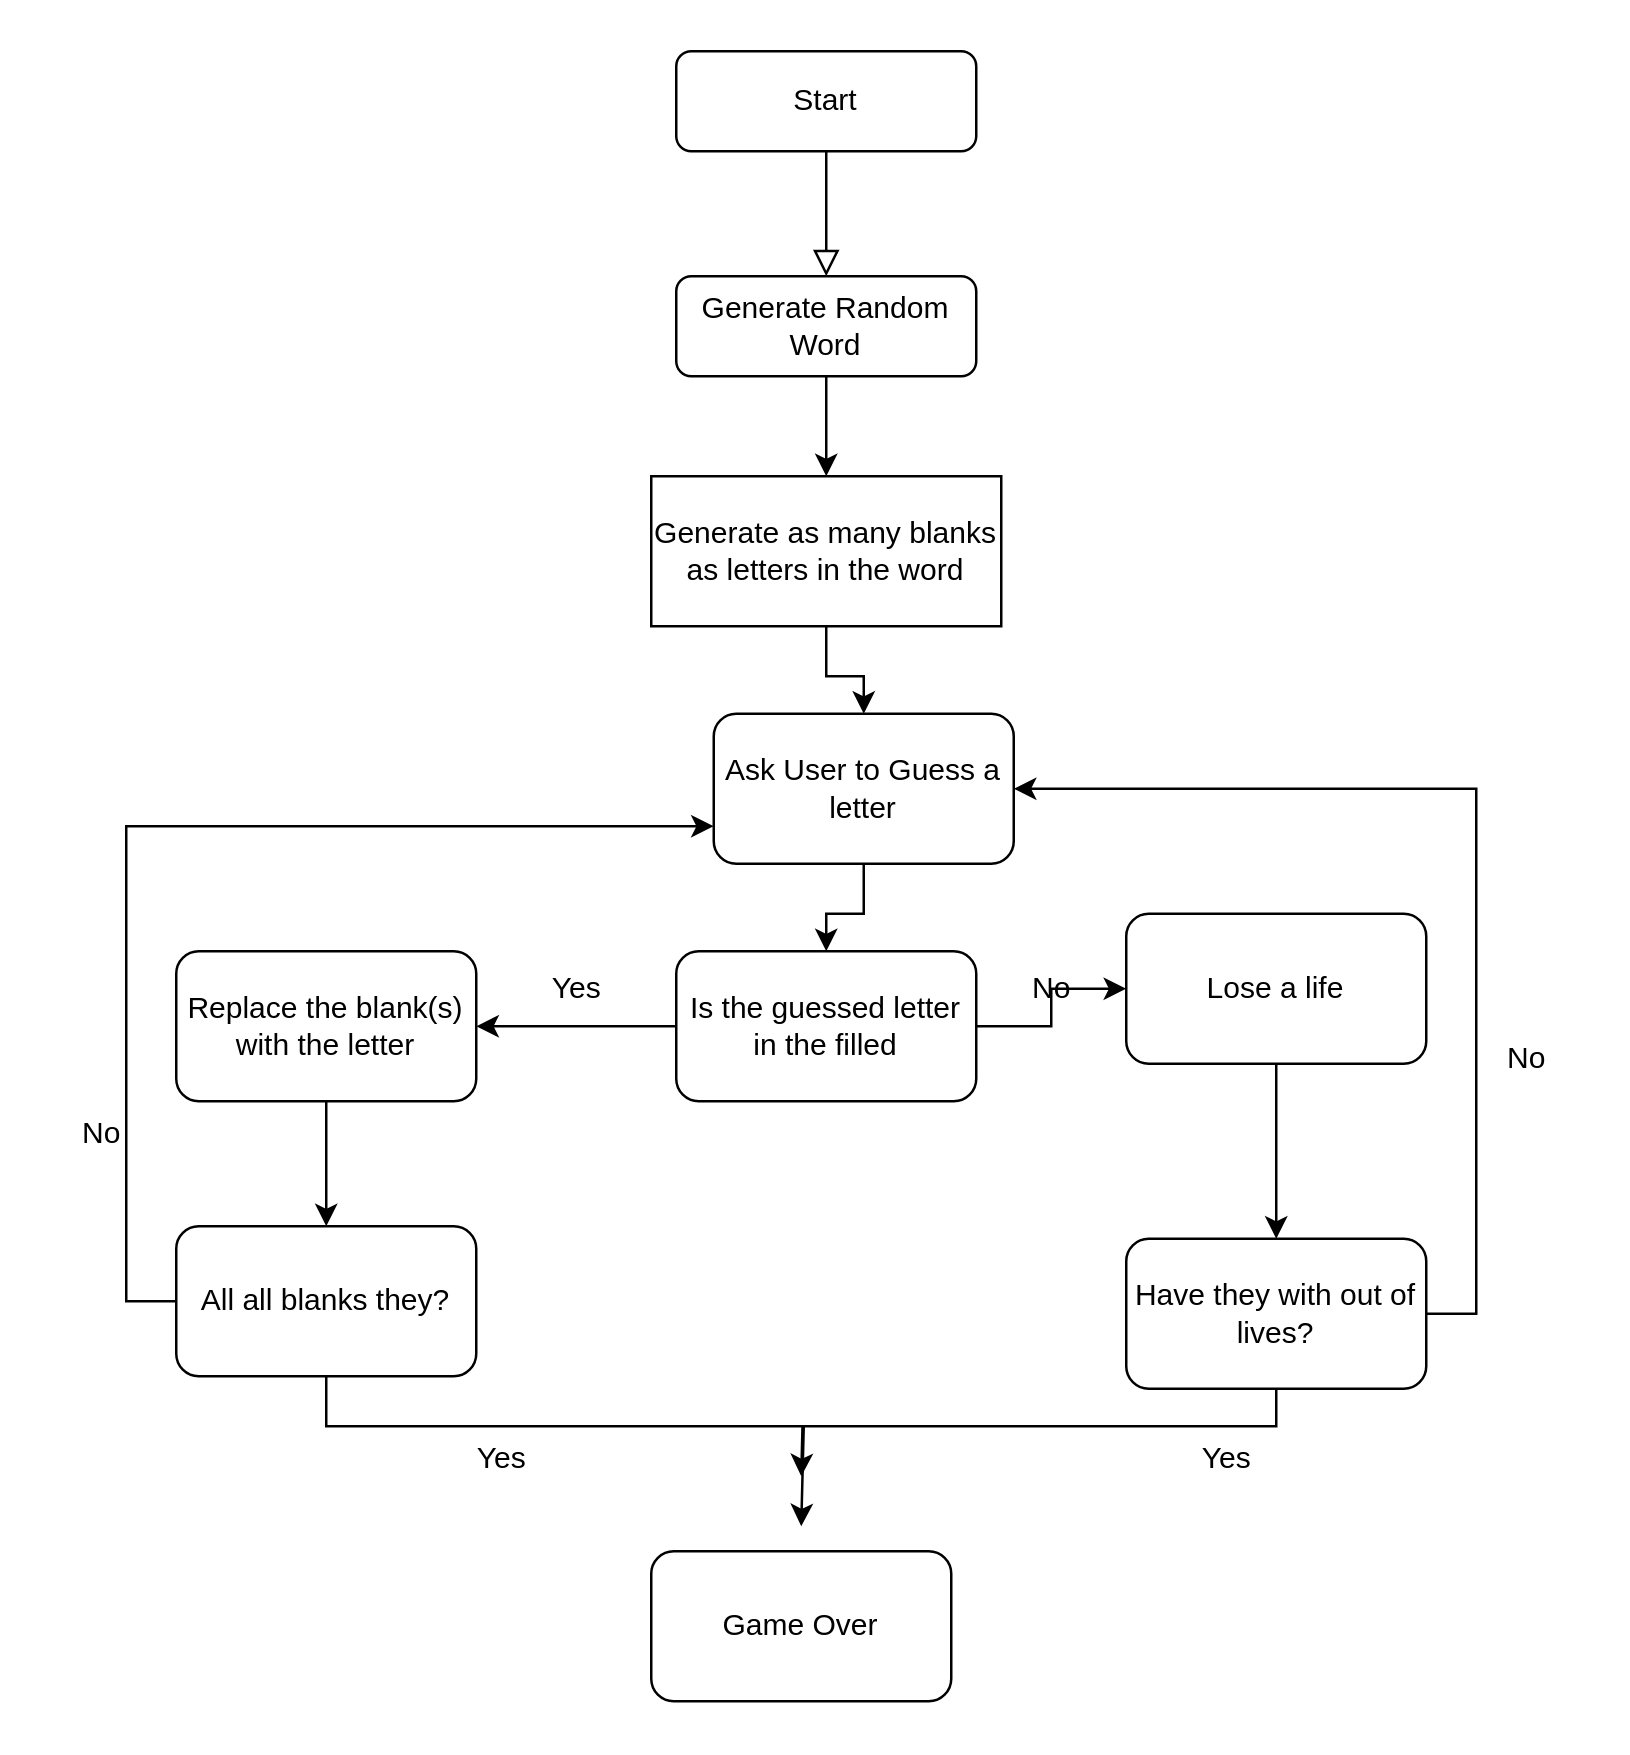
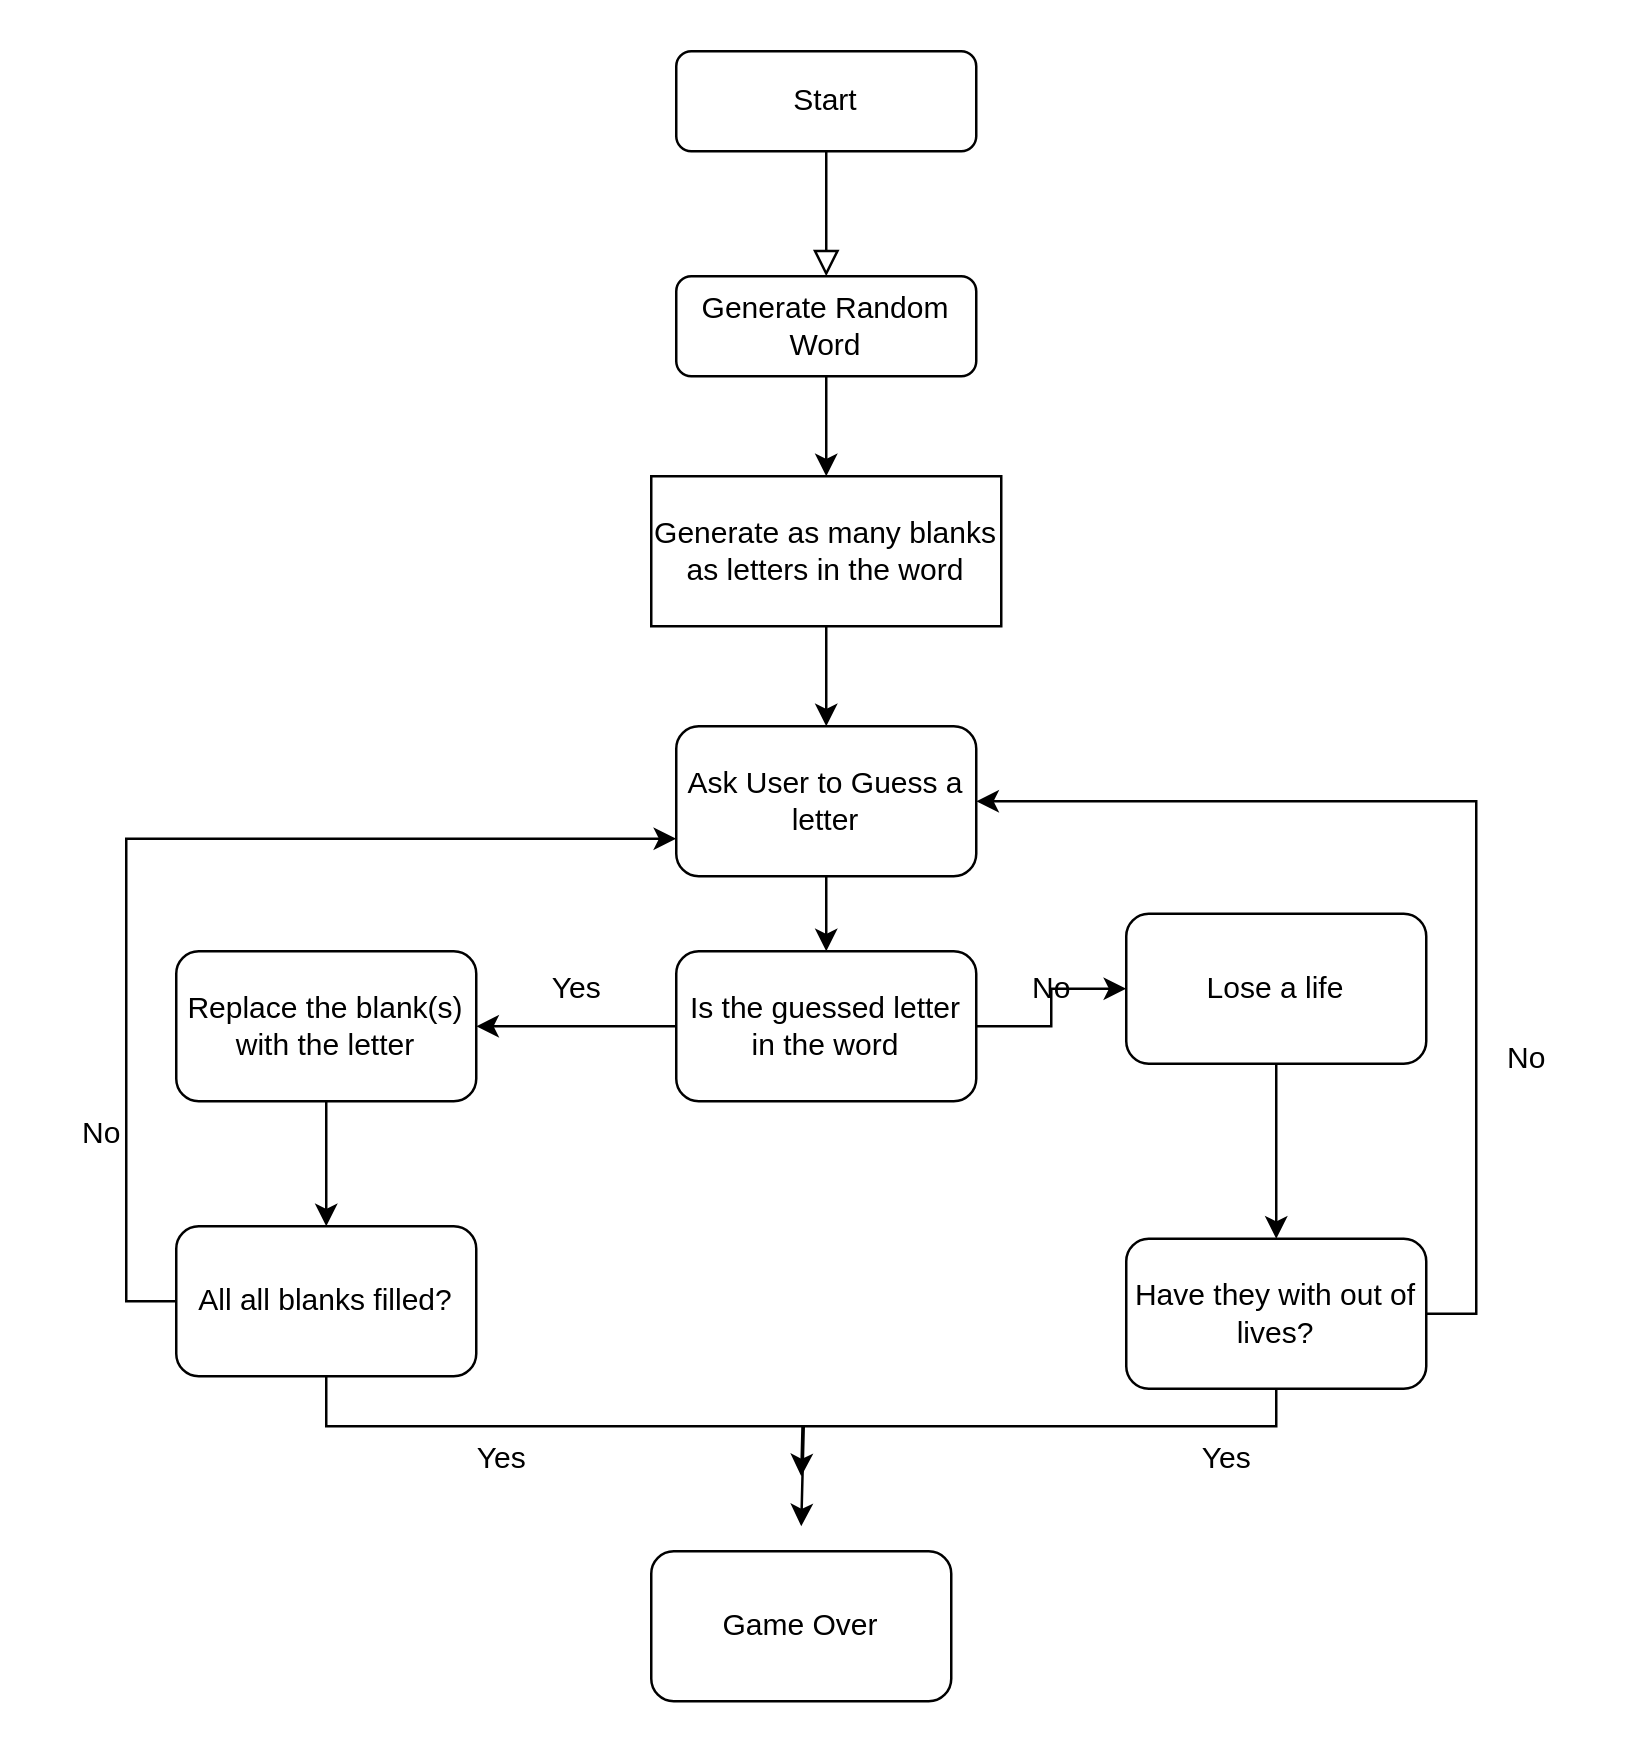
node "Ask User to Guess a letter": moved (864, 789) -> (826, 801)
node "Is the guessed letter in the filled": label "Is the guessed letter in the filled" -> "Is the guessed letter in the word"
node "All all blanks they?": label "All all blanks they?" -> "All all blanks filled?"
